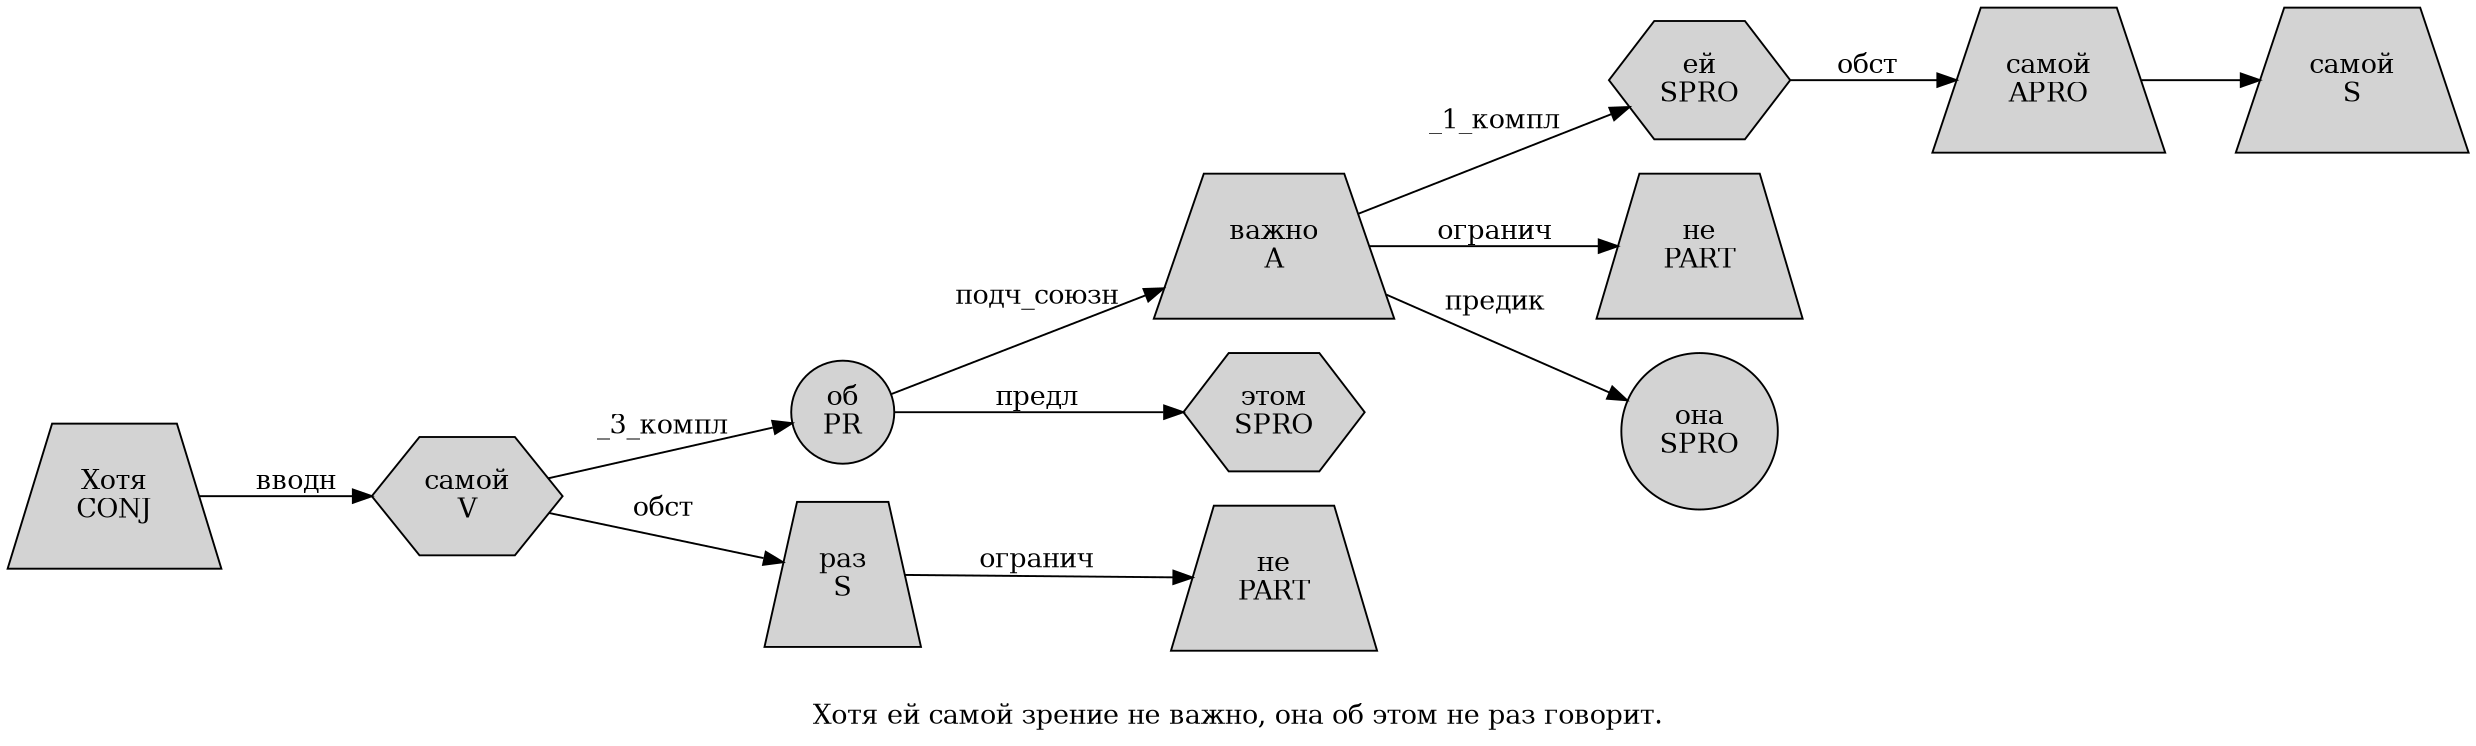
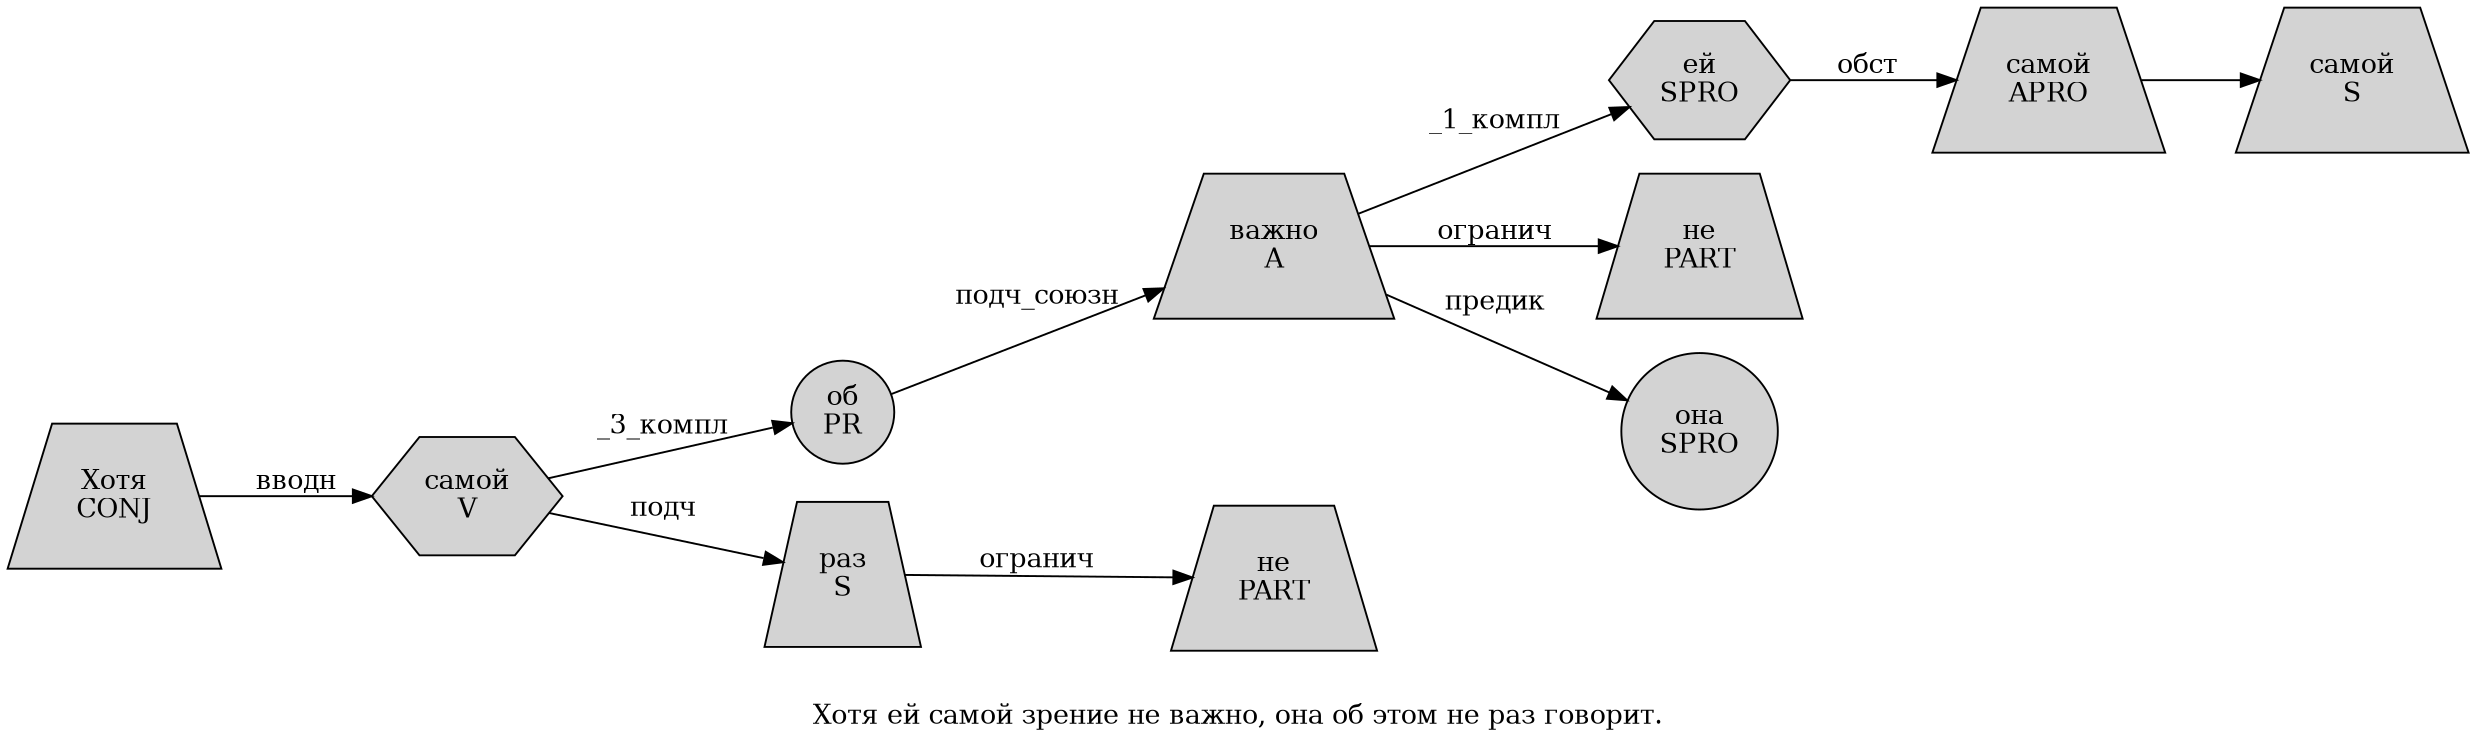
node "этом SPRO": removed
edge "самой V" -> "раз S": label "обст" -> "подч"
